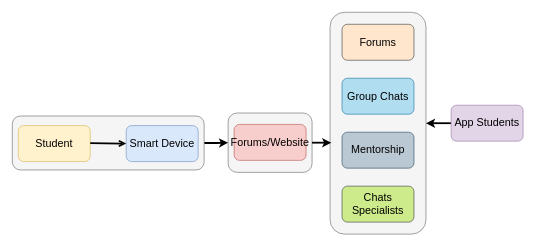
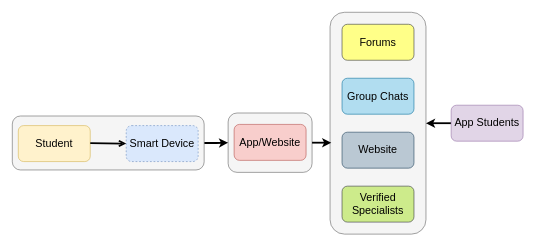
node "Forums": fillcolor #ffe6cc -> #ffff88
node "Forums/Website": label "Forums/Website" -> "App/Website"
node "Smart Device": style solid -> dashed
node "Mentorship": label "Mentorship" -> "Website"
node "Chats Specialists": label "Chats Specialists" -> "Verified Specialists"
